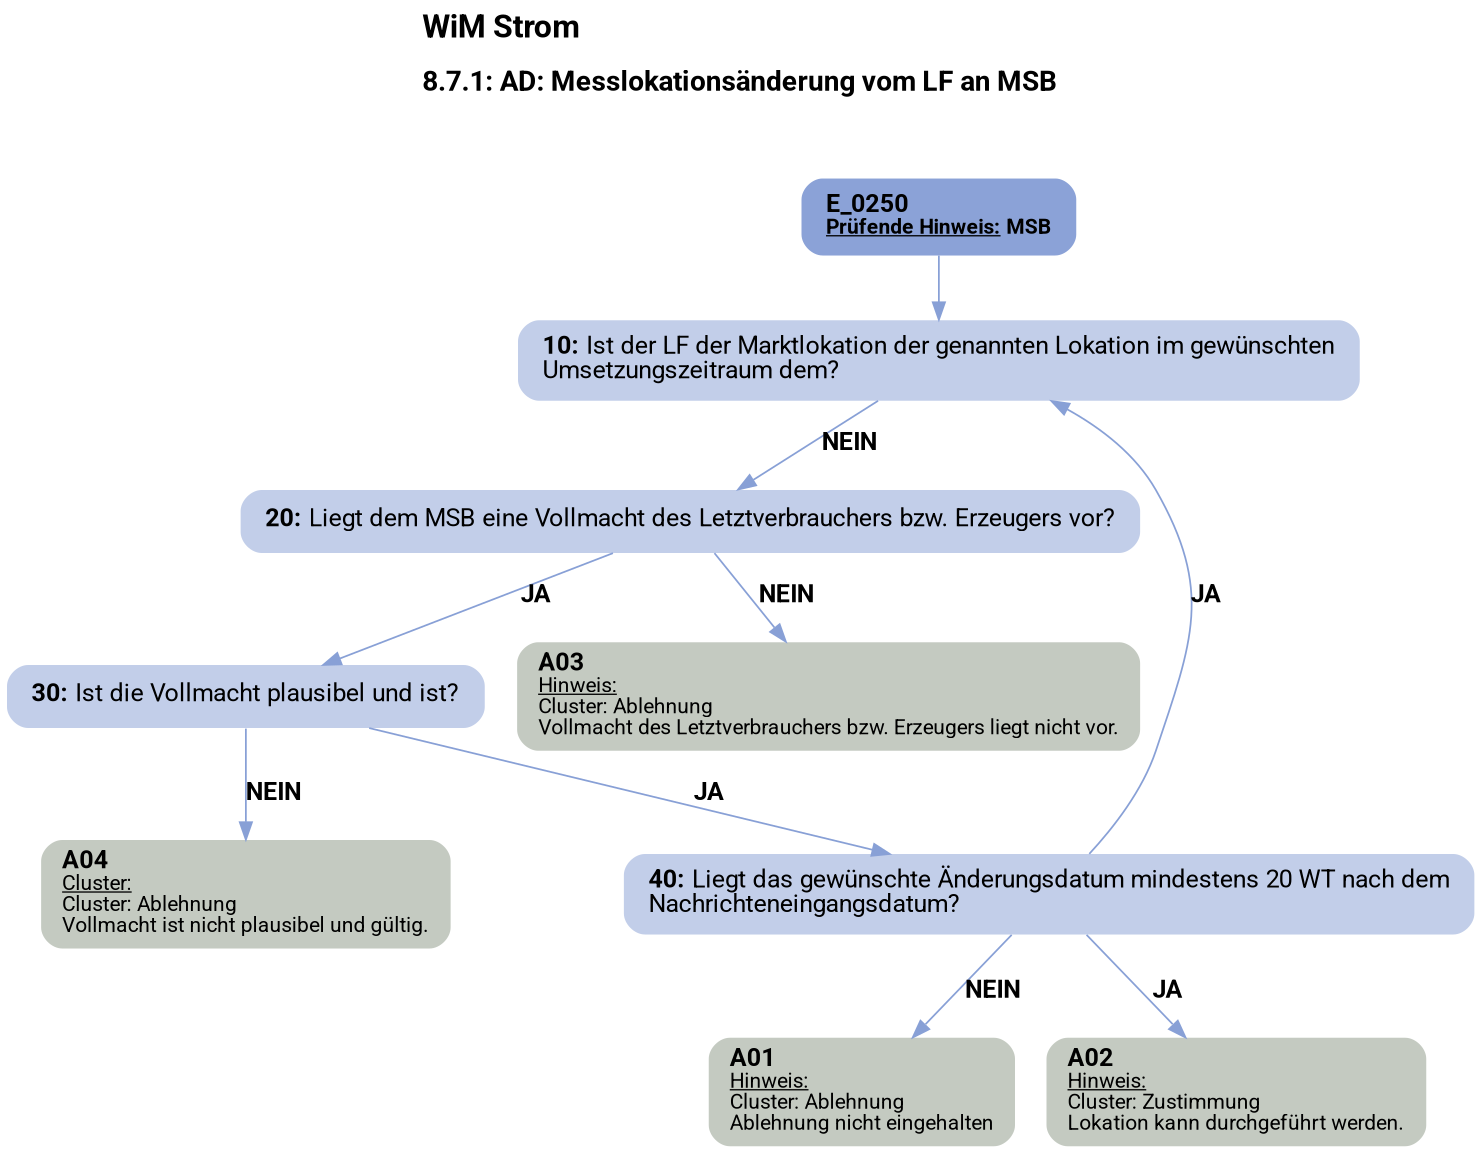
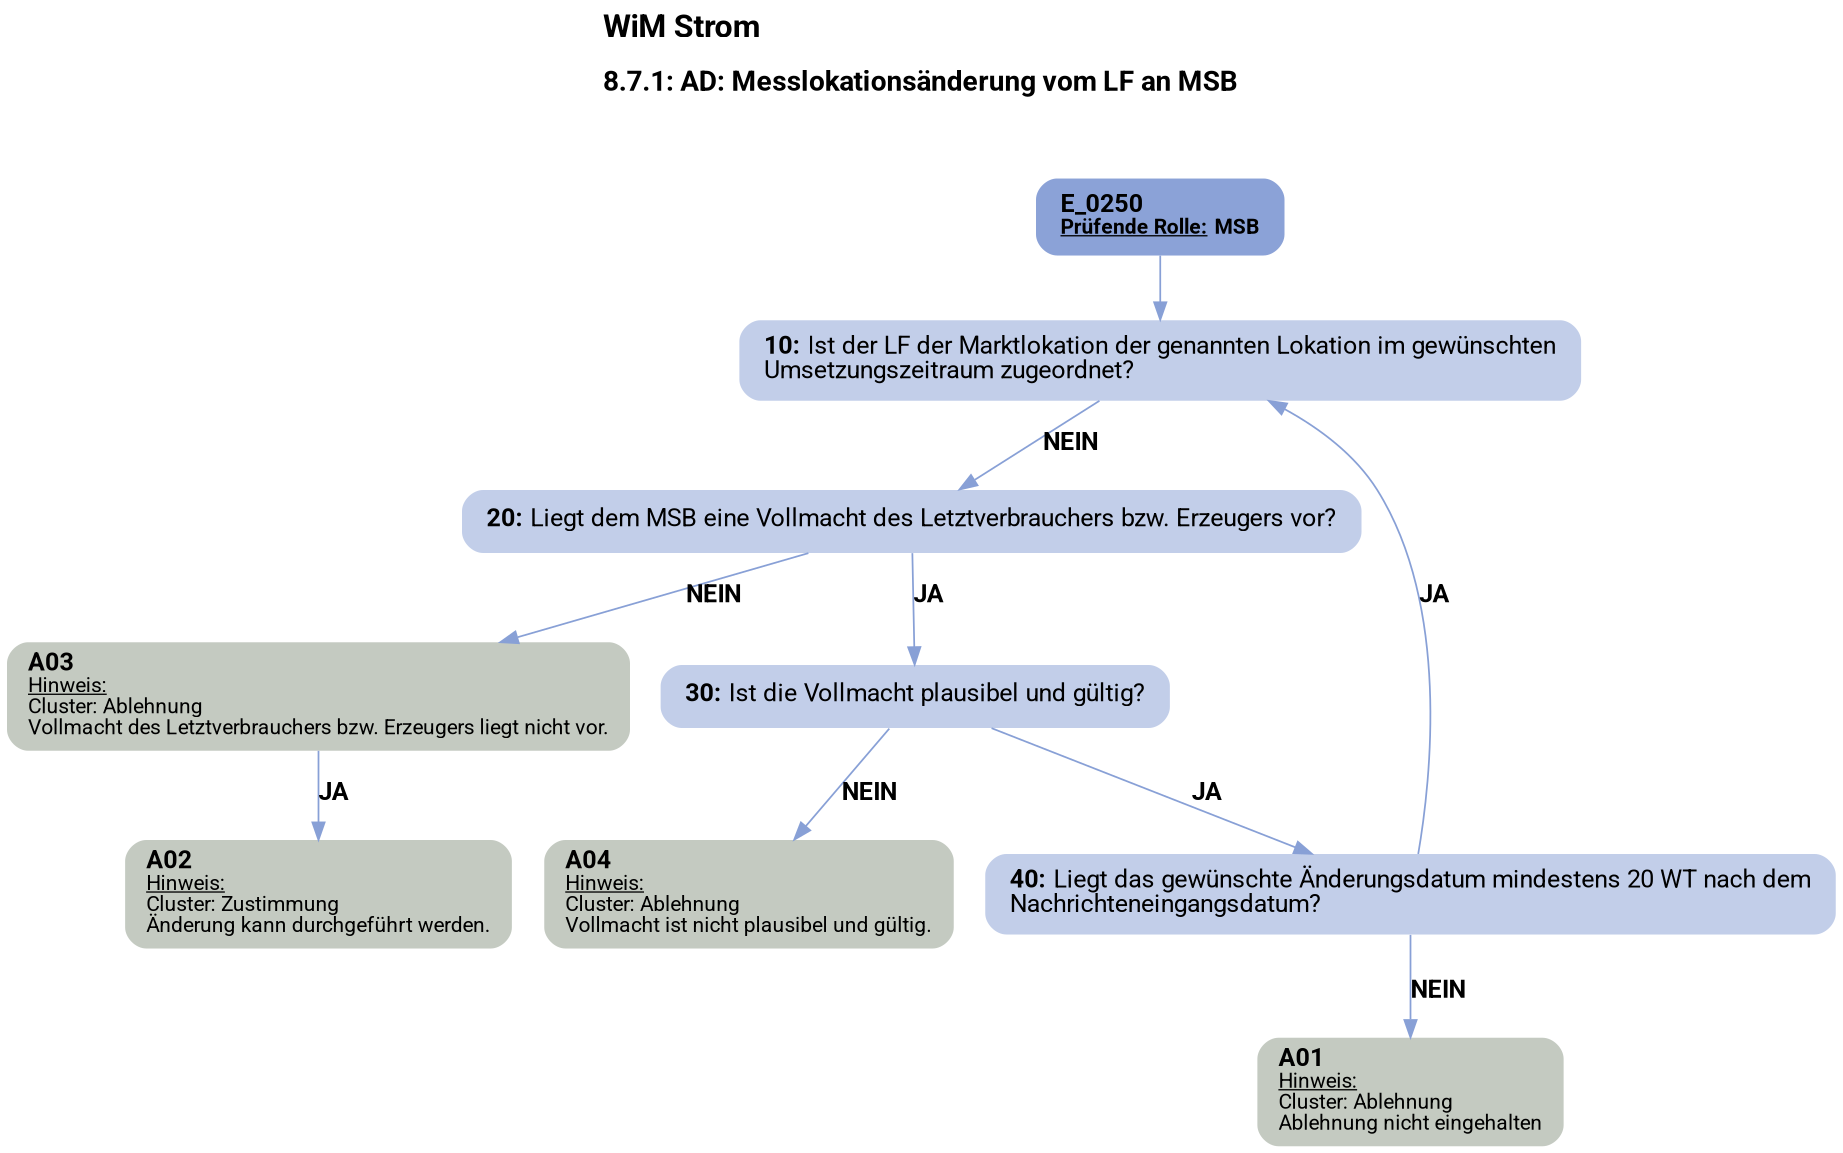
node "E_0250": text "Prüfende Hinweis:" -> "Prüfende Rolle:"
node "10:": text "Umsetzungszeitraum dem?" -> "Umsetzungszeitraum zugeordnet?"
node "30:": text "Ist die Vollmacht plausibel und ist?" -> "Ist die Vollmacht plausibel und gültig?"
node "A04": text "Cluster:" -> "Hinweis:"
edge "40:" -> "A02": now "A03" -> "A02"
node "A02": text "Lokation kann durchgeführt werden." -> "Änderung kann durchgeführt werden."
